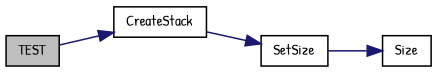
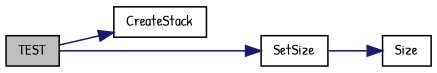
edge "CreateStack" -> "SetSize": now "TEST" -> "SetSize"
